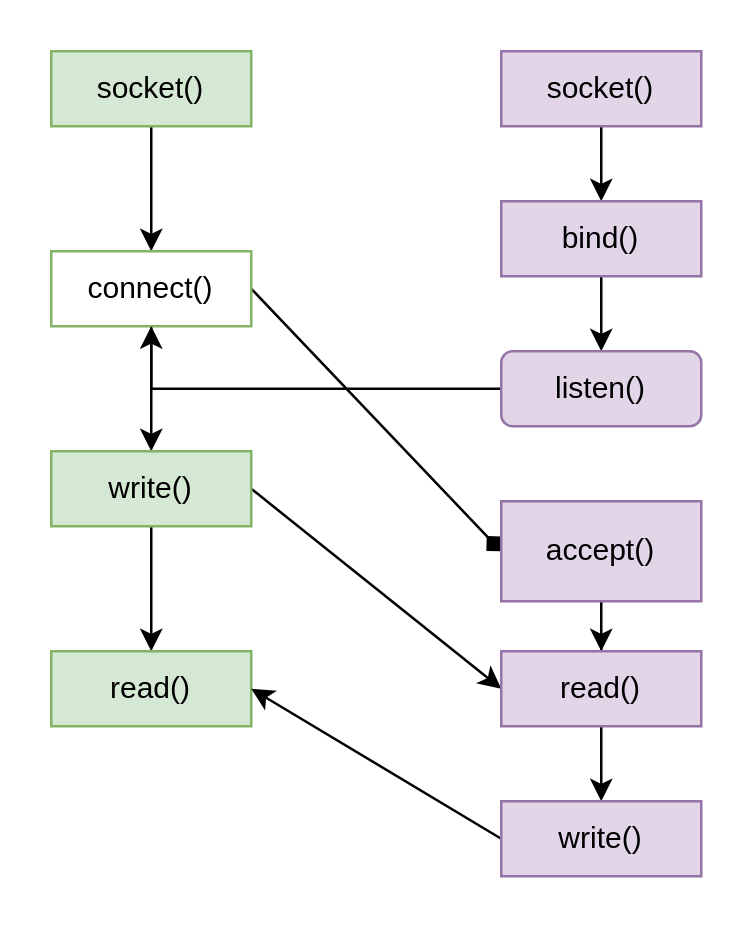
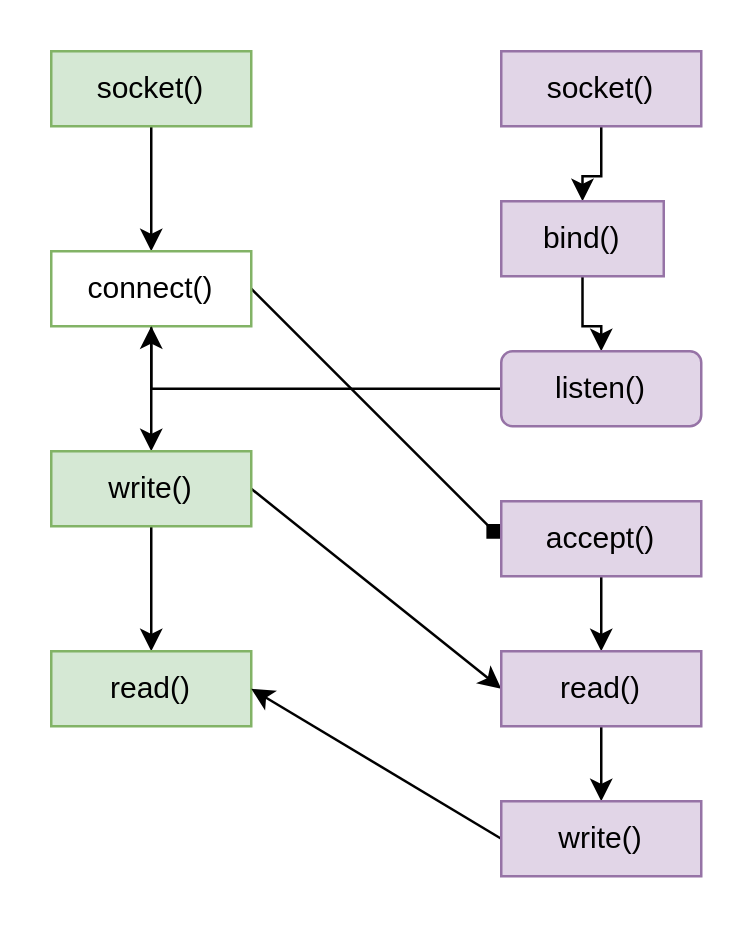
node "bind()": size 200x75 -> 163x75
node "accept()": size 200x100 -> 200x75
